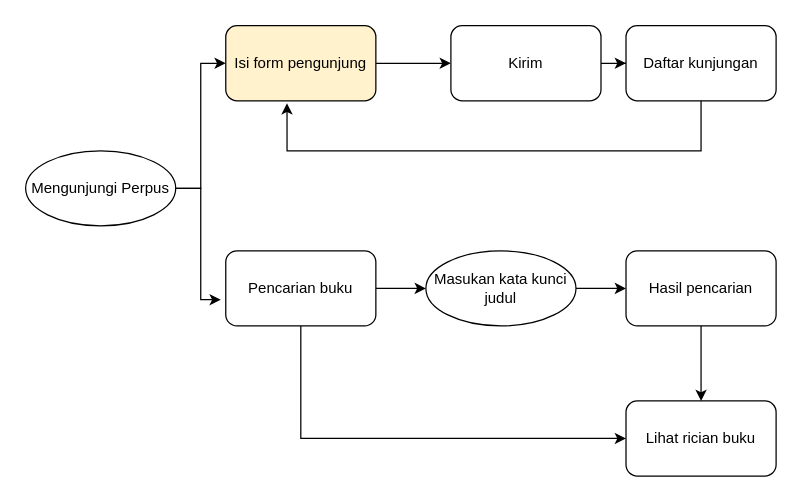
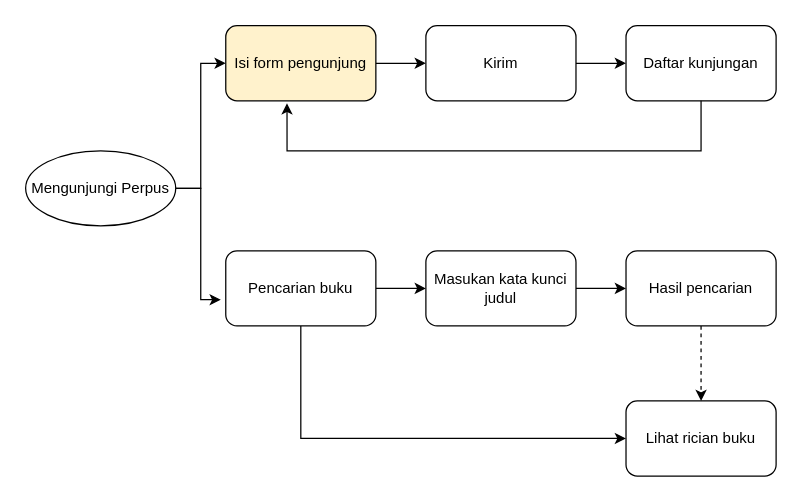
node "Kirim": moved (526, 63) -> (501, 63)
node "Masukan kata kunci judul": shape ellipse -> rounded rectangle
edge "Hasil pencarian" -> "Lihat rician buku": style solid -> dashed
